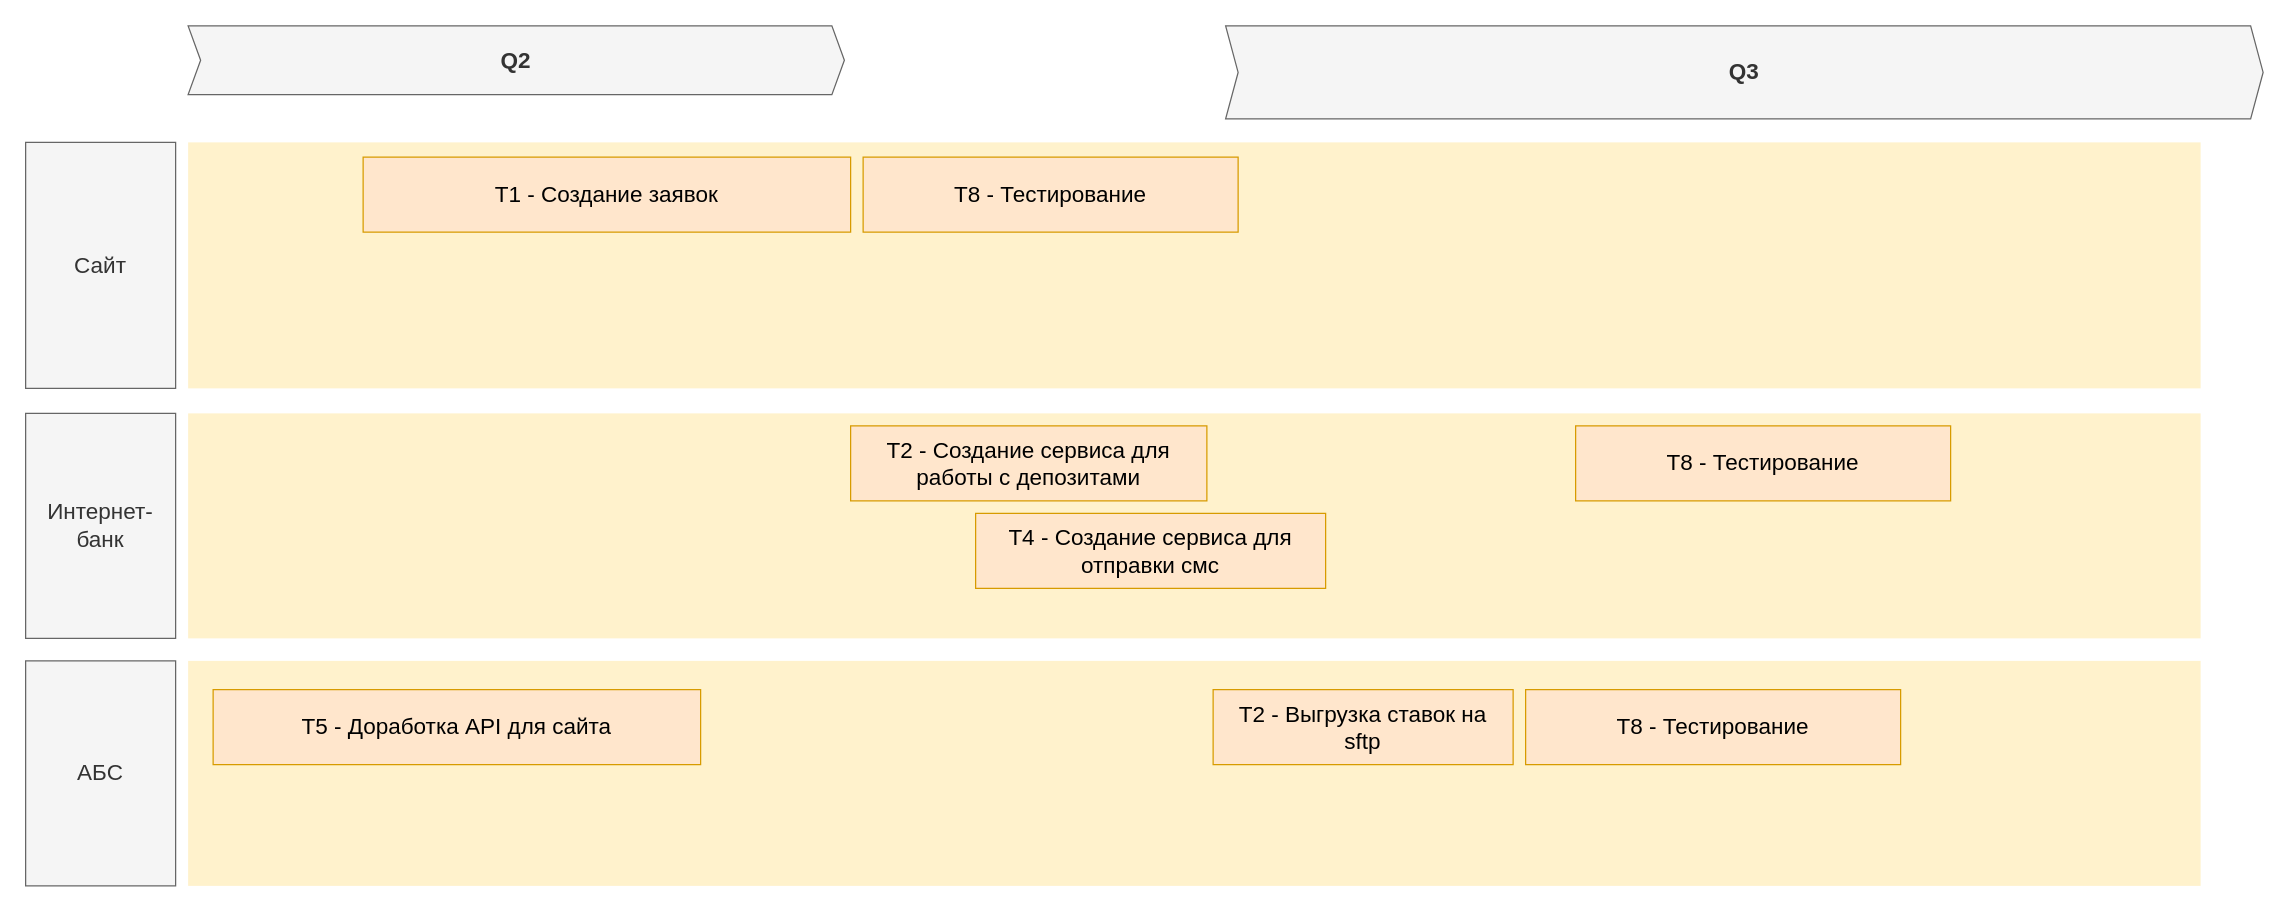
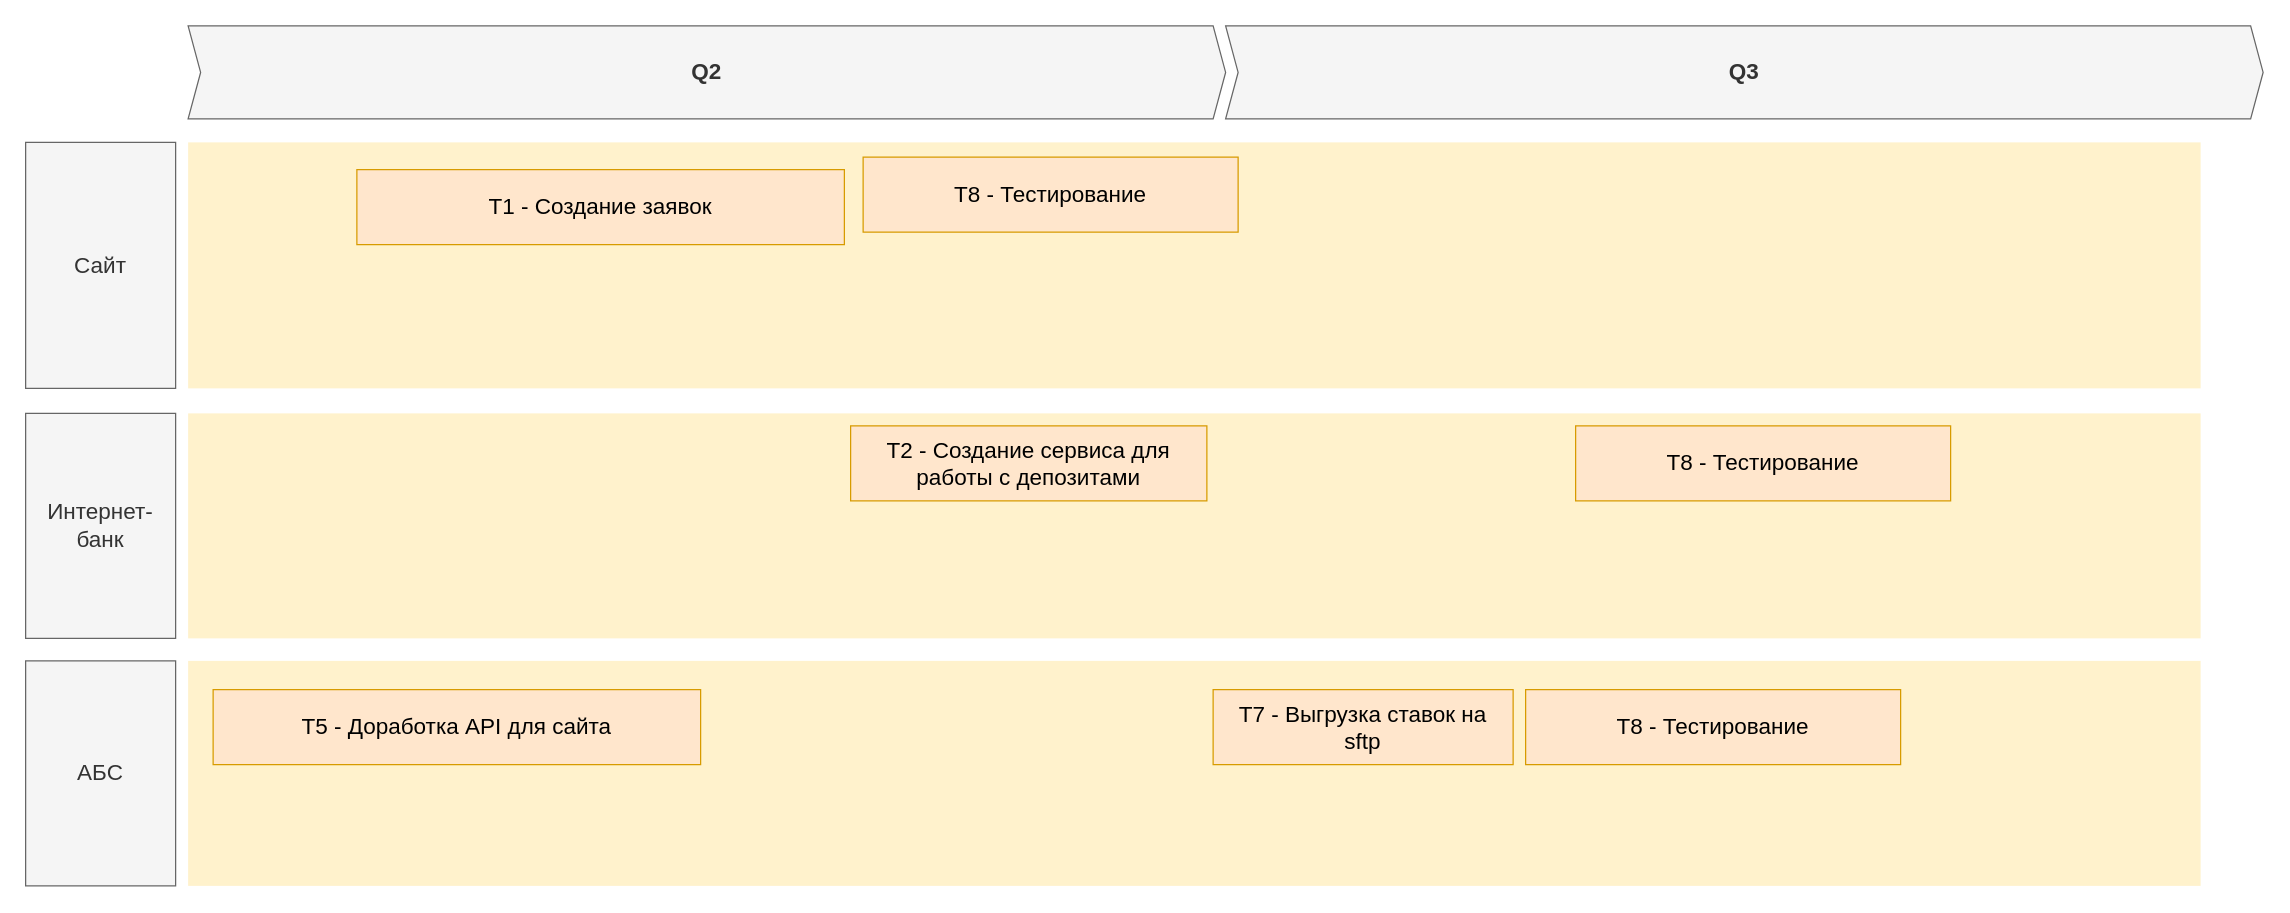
node "Q2": size 656x69 -> 1038x93
node "T1 - Создание заявок": moved (607, 194) -> (601, 207)
node "T4 - Создание сервиса для отправки смс": removed
node "T2 - Выгрузка ставок на sftp": label "T2 - Выгрузка ставок на sftp" -> "T7 - Выгрузка ставок на sftp"
